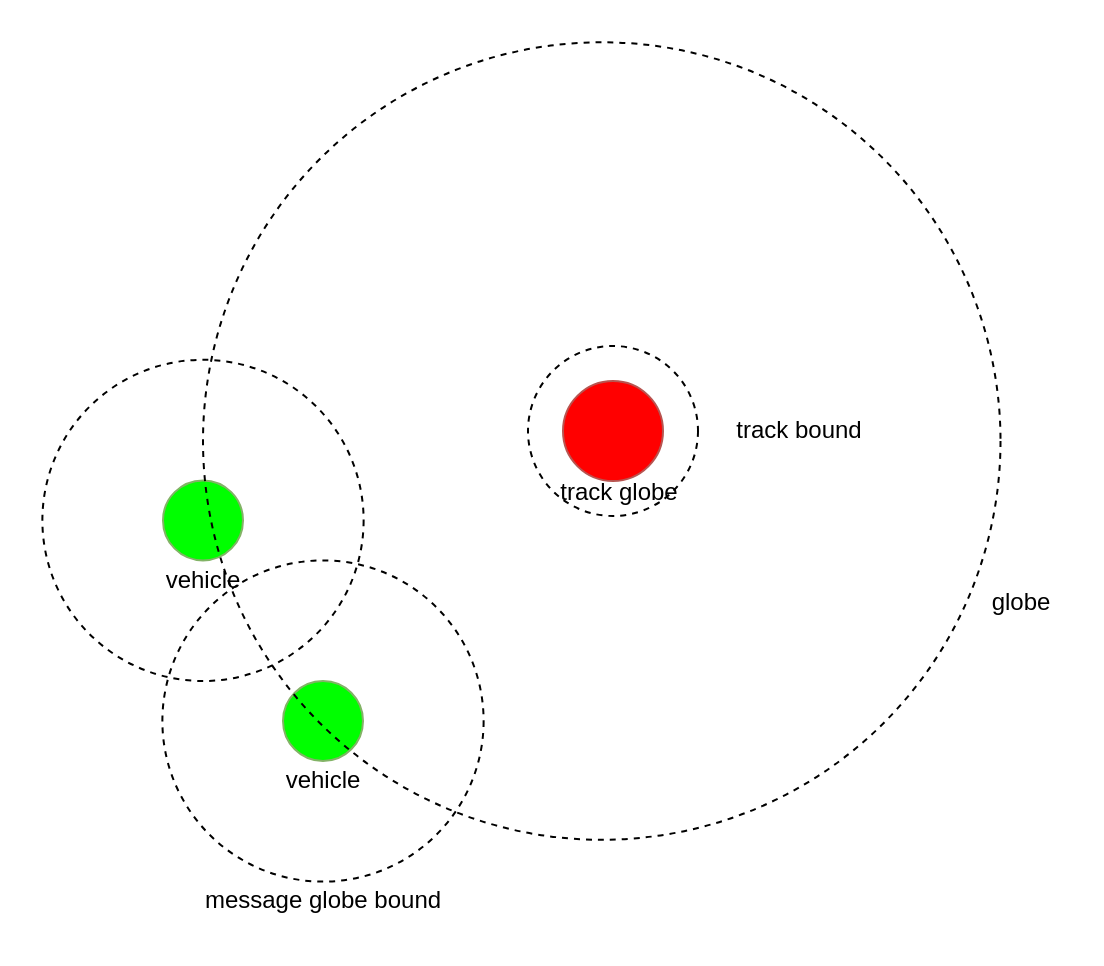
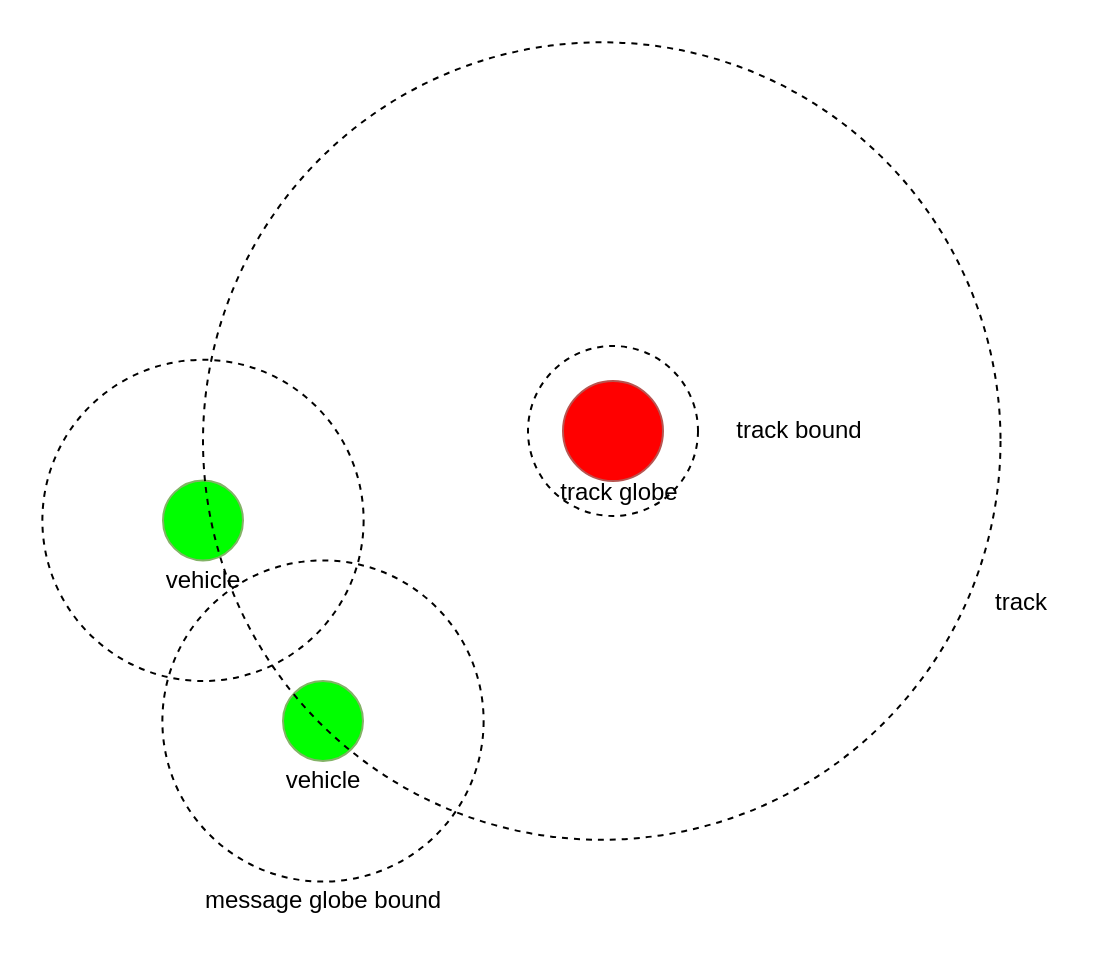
node "globe": label "globe" -> "track"
